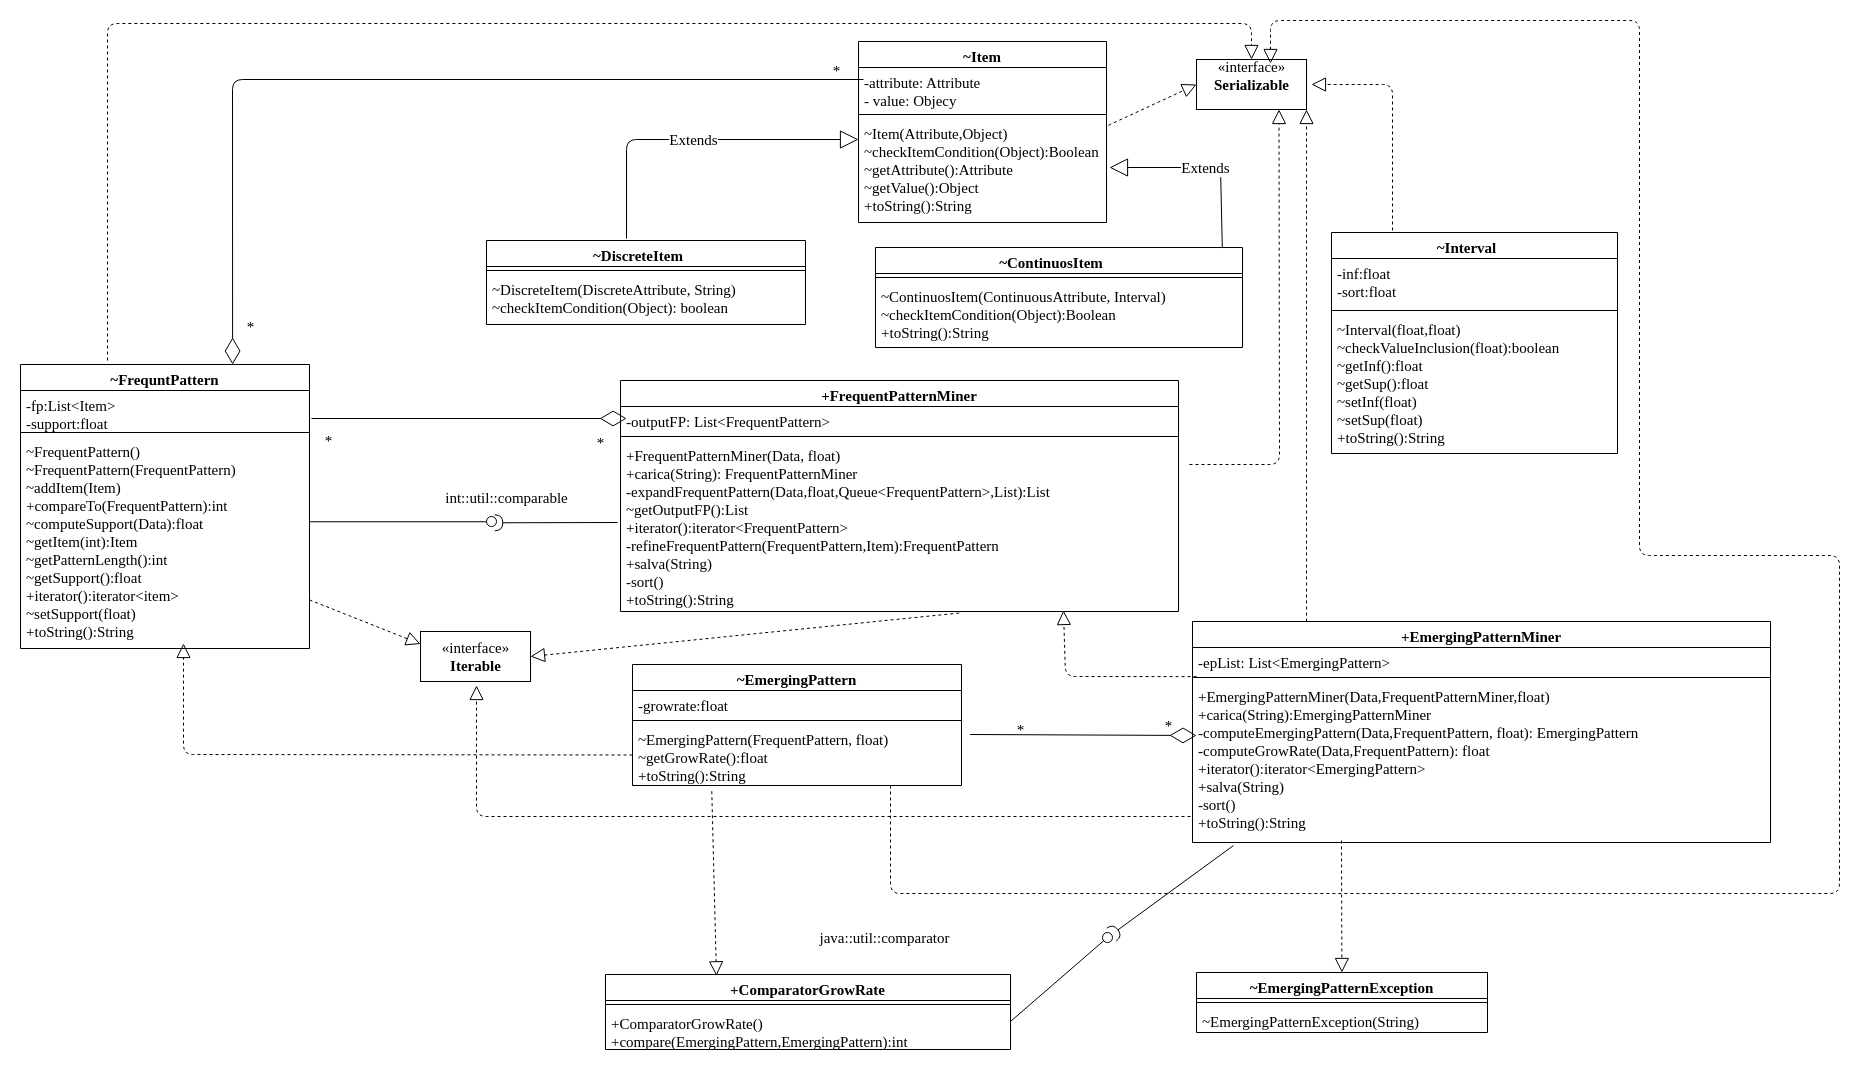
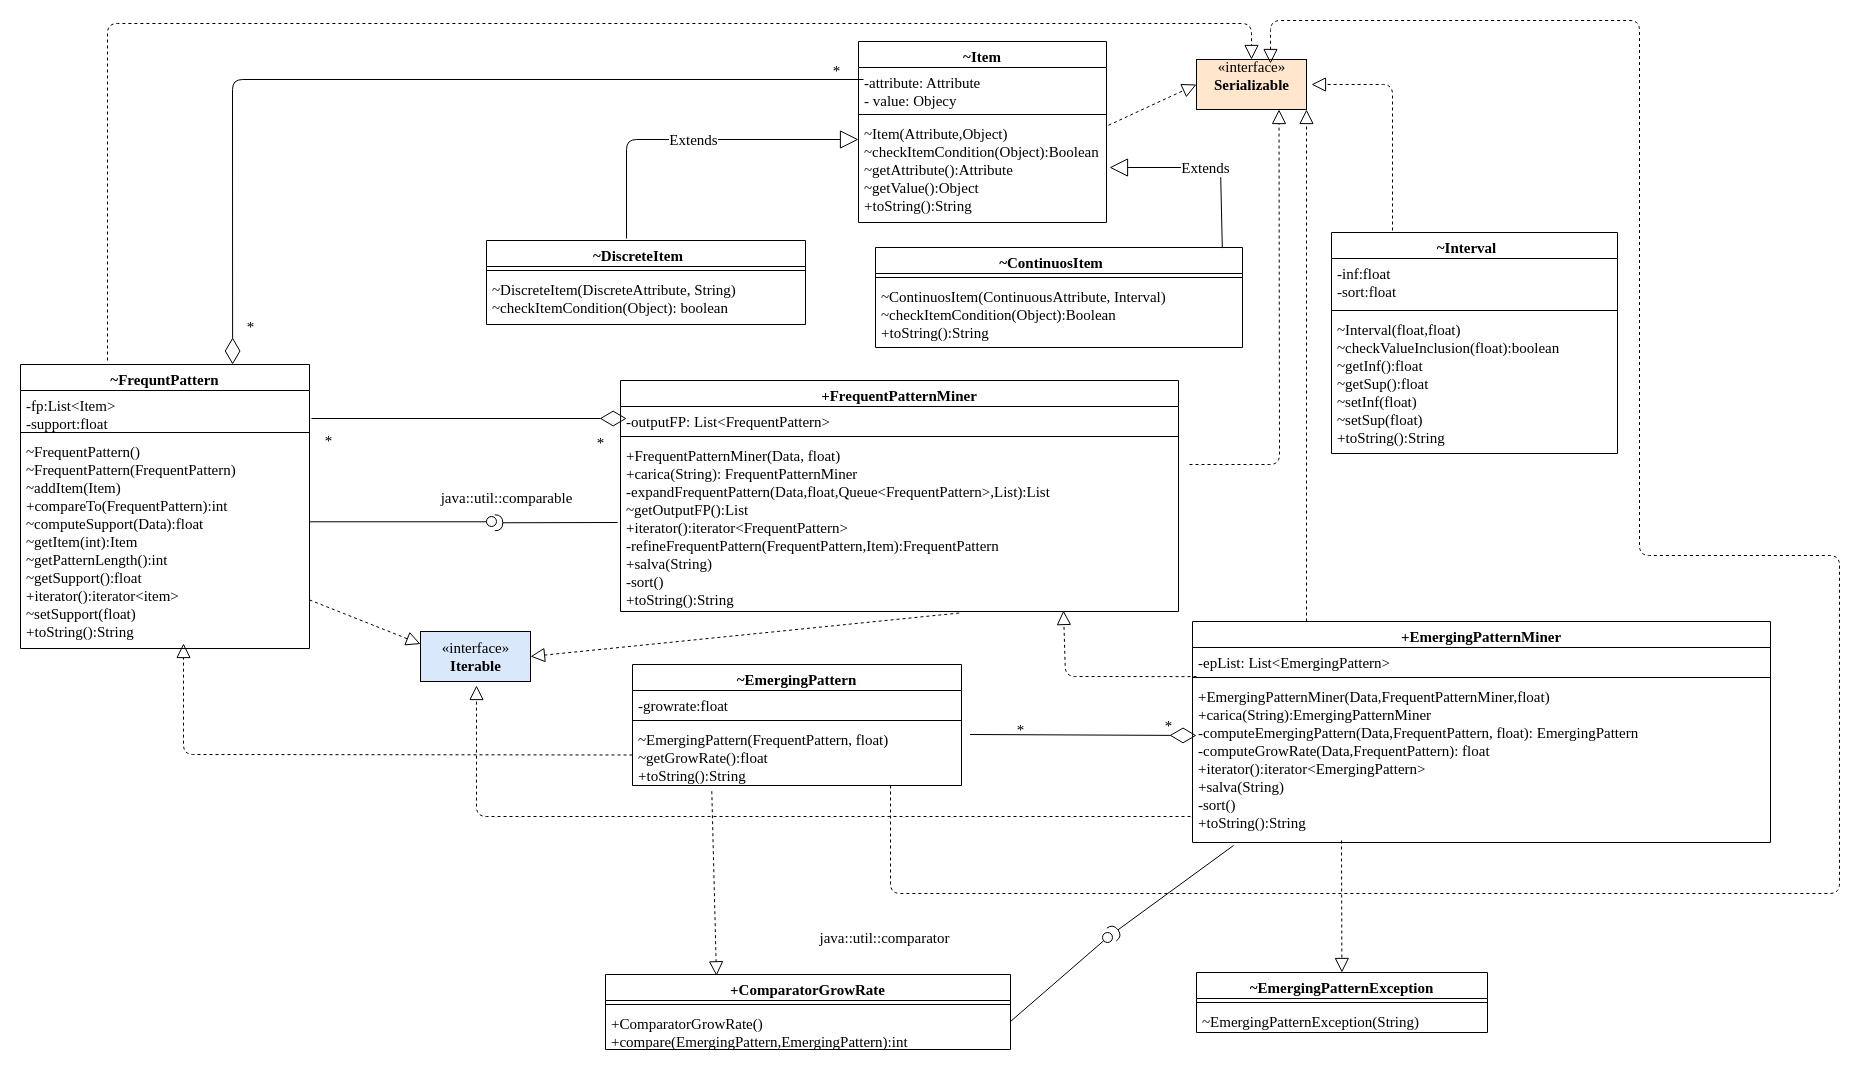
node "«interface» Serializable": fillcolor #ffffff -> #ffe6cc
node "int::util::comparable": label "int::util::comparable" -> "java::util::comparable"
node "«interface»Iterable": fillcolor #ffffff -> #dae8fc
